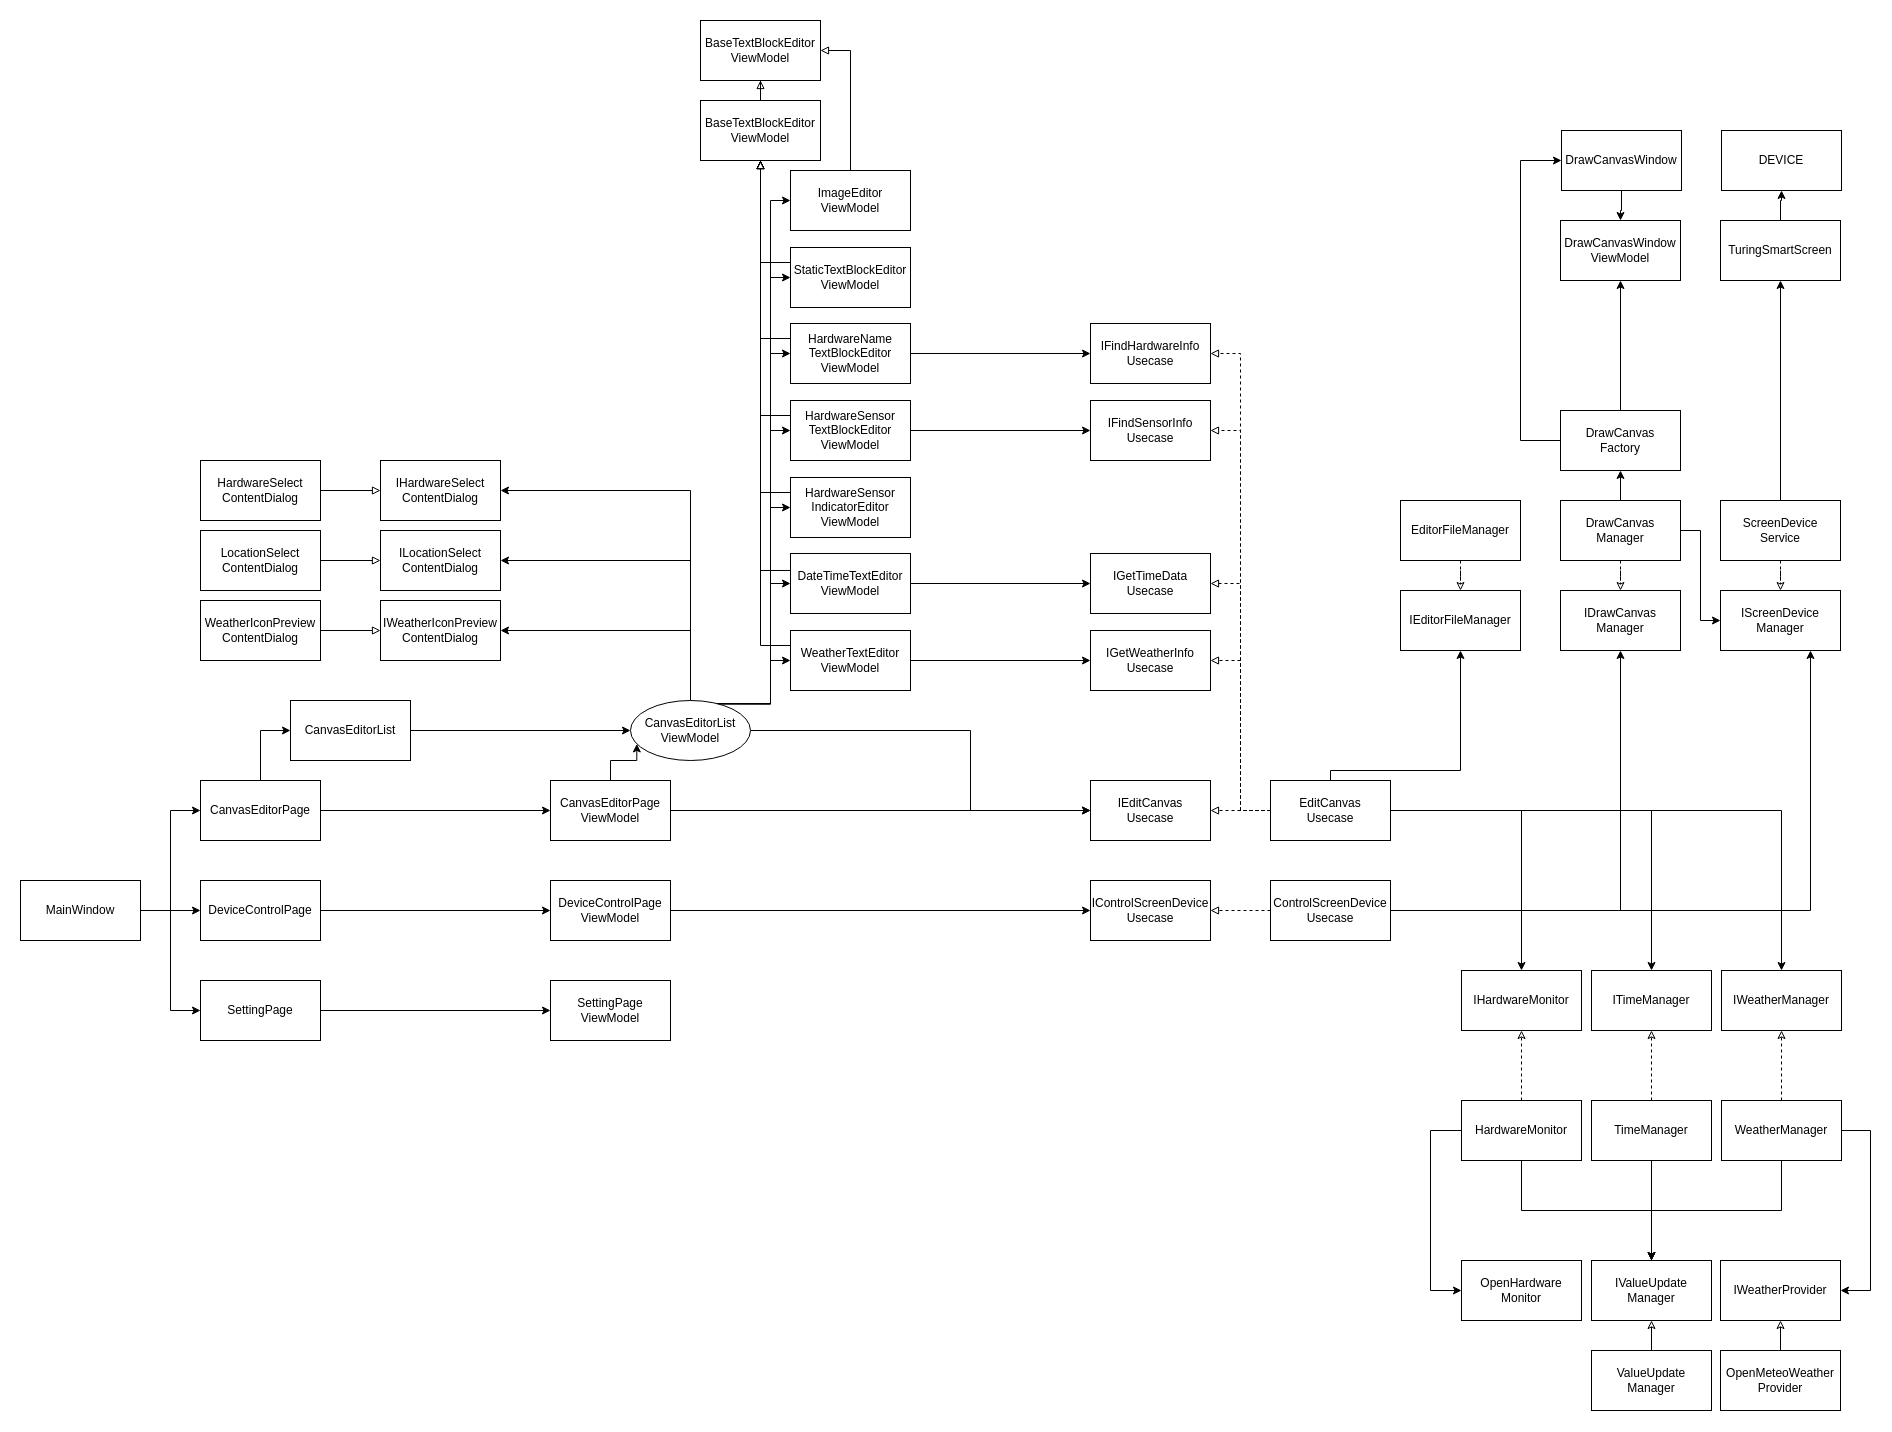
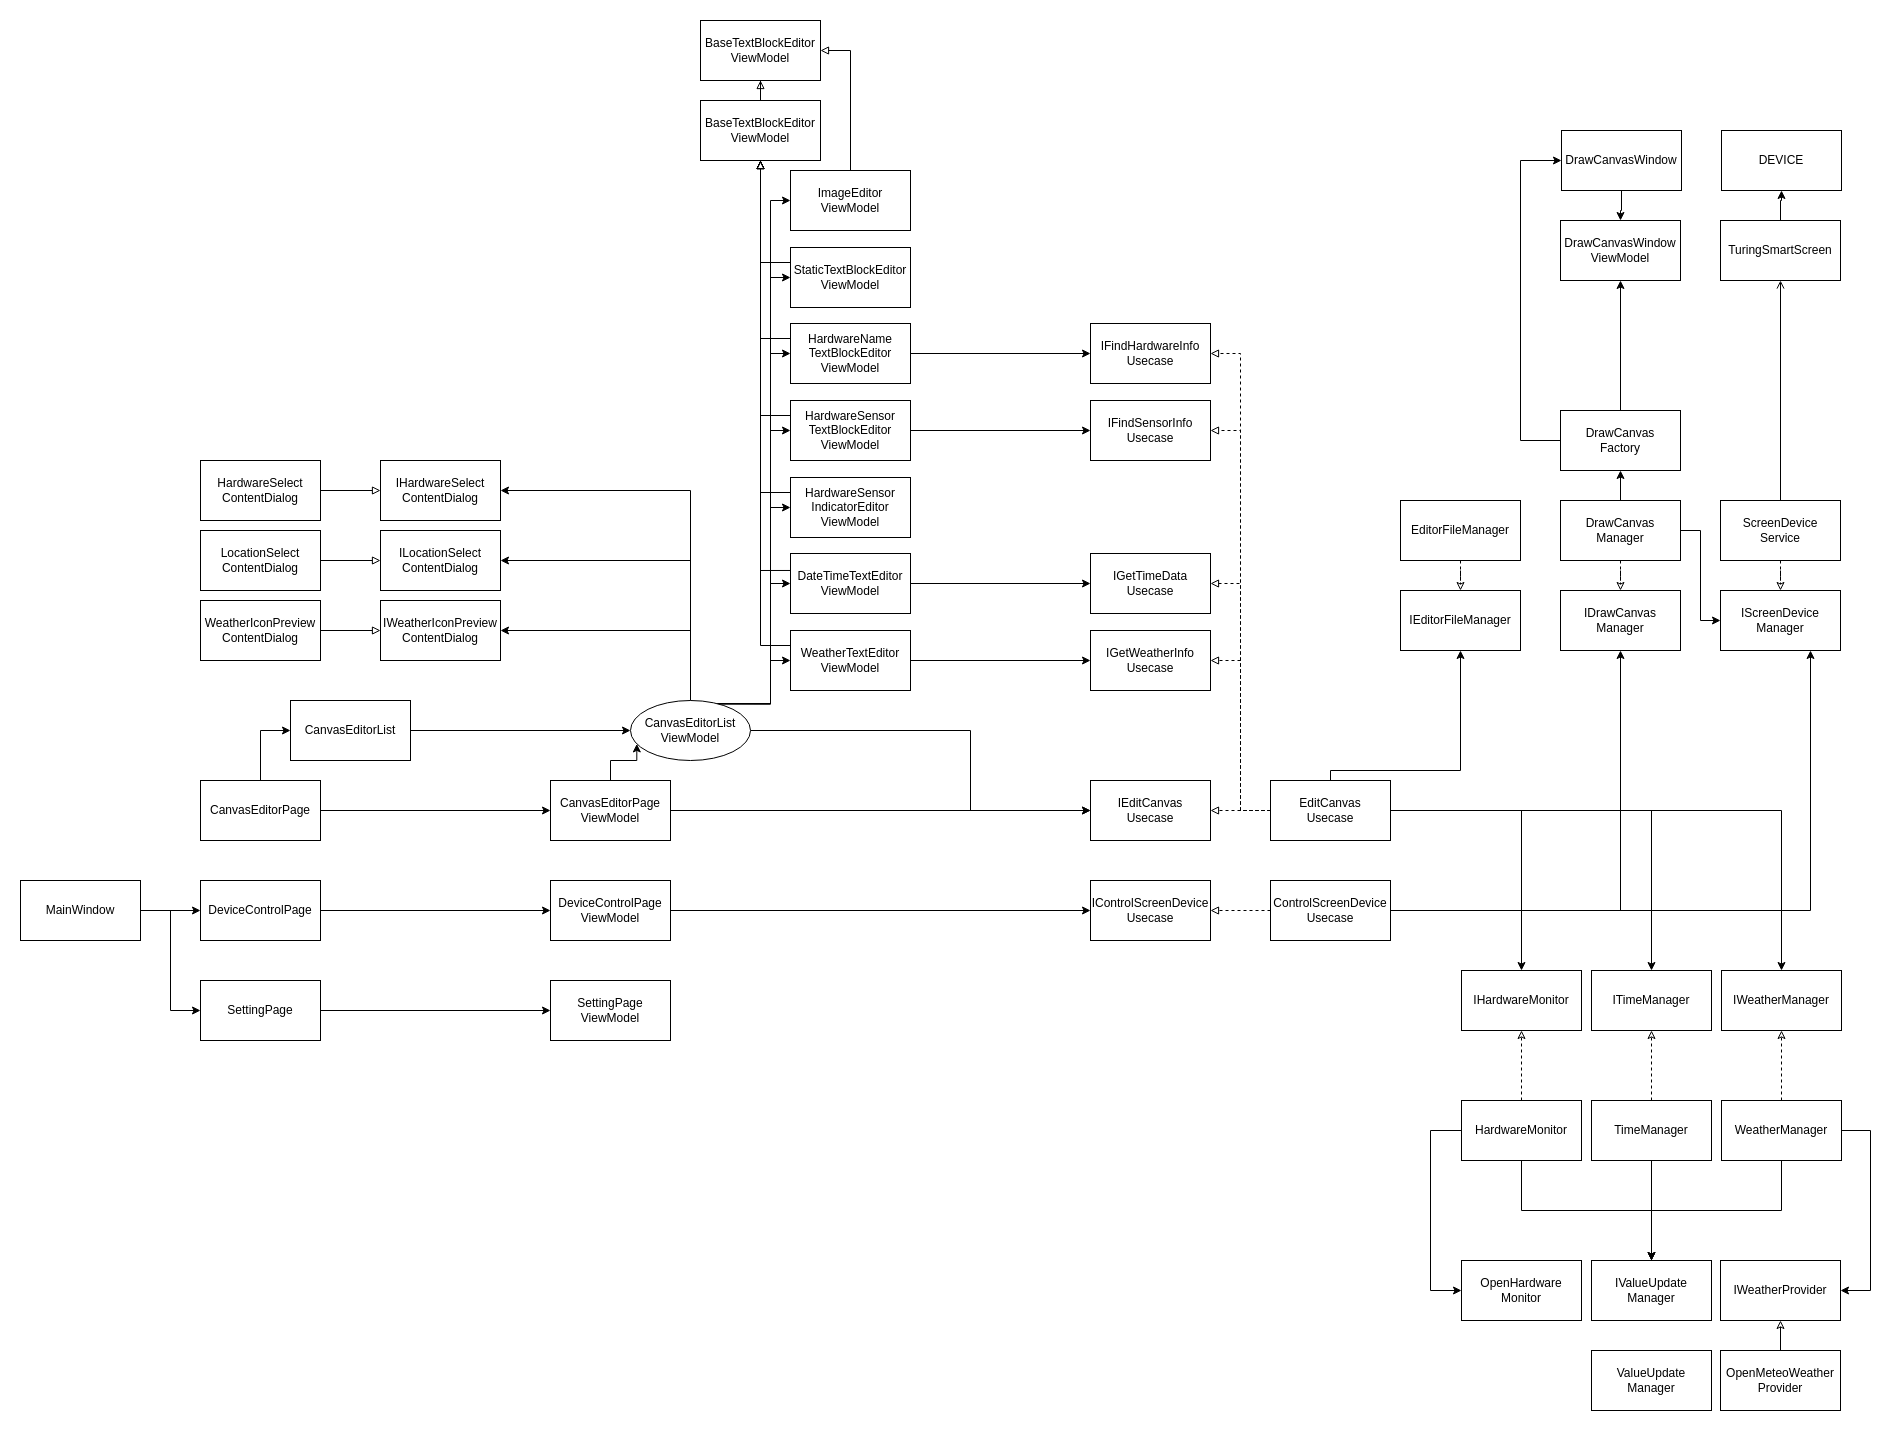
edge "ScreenDevice Service" -> "TuringSmartScreen": arrowhead classic -> open
edge "MainWindow" -> "CanvasEditorPage": removed
edge "ValueUpdate Manager" -> "IValueUpdate Manager": removed
